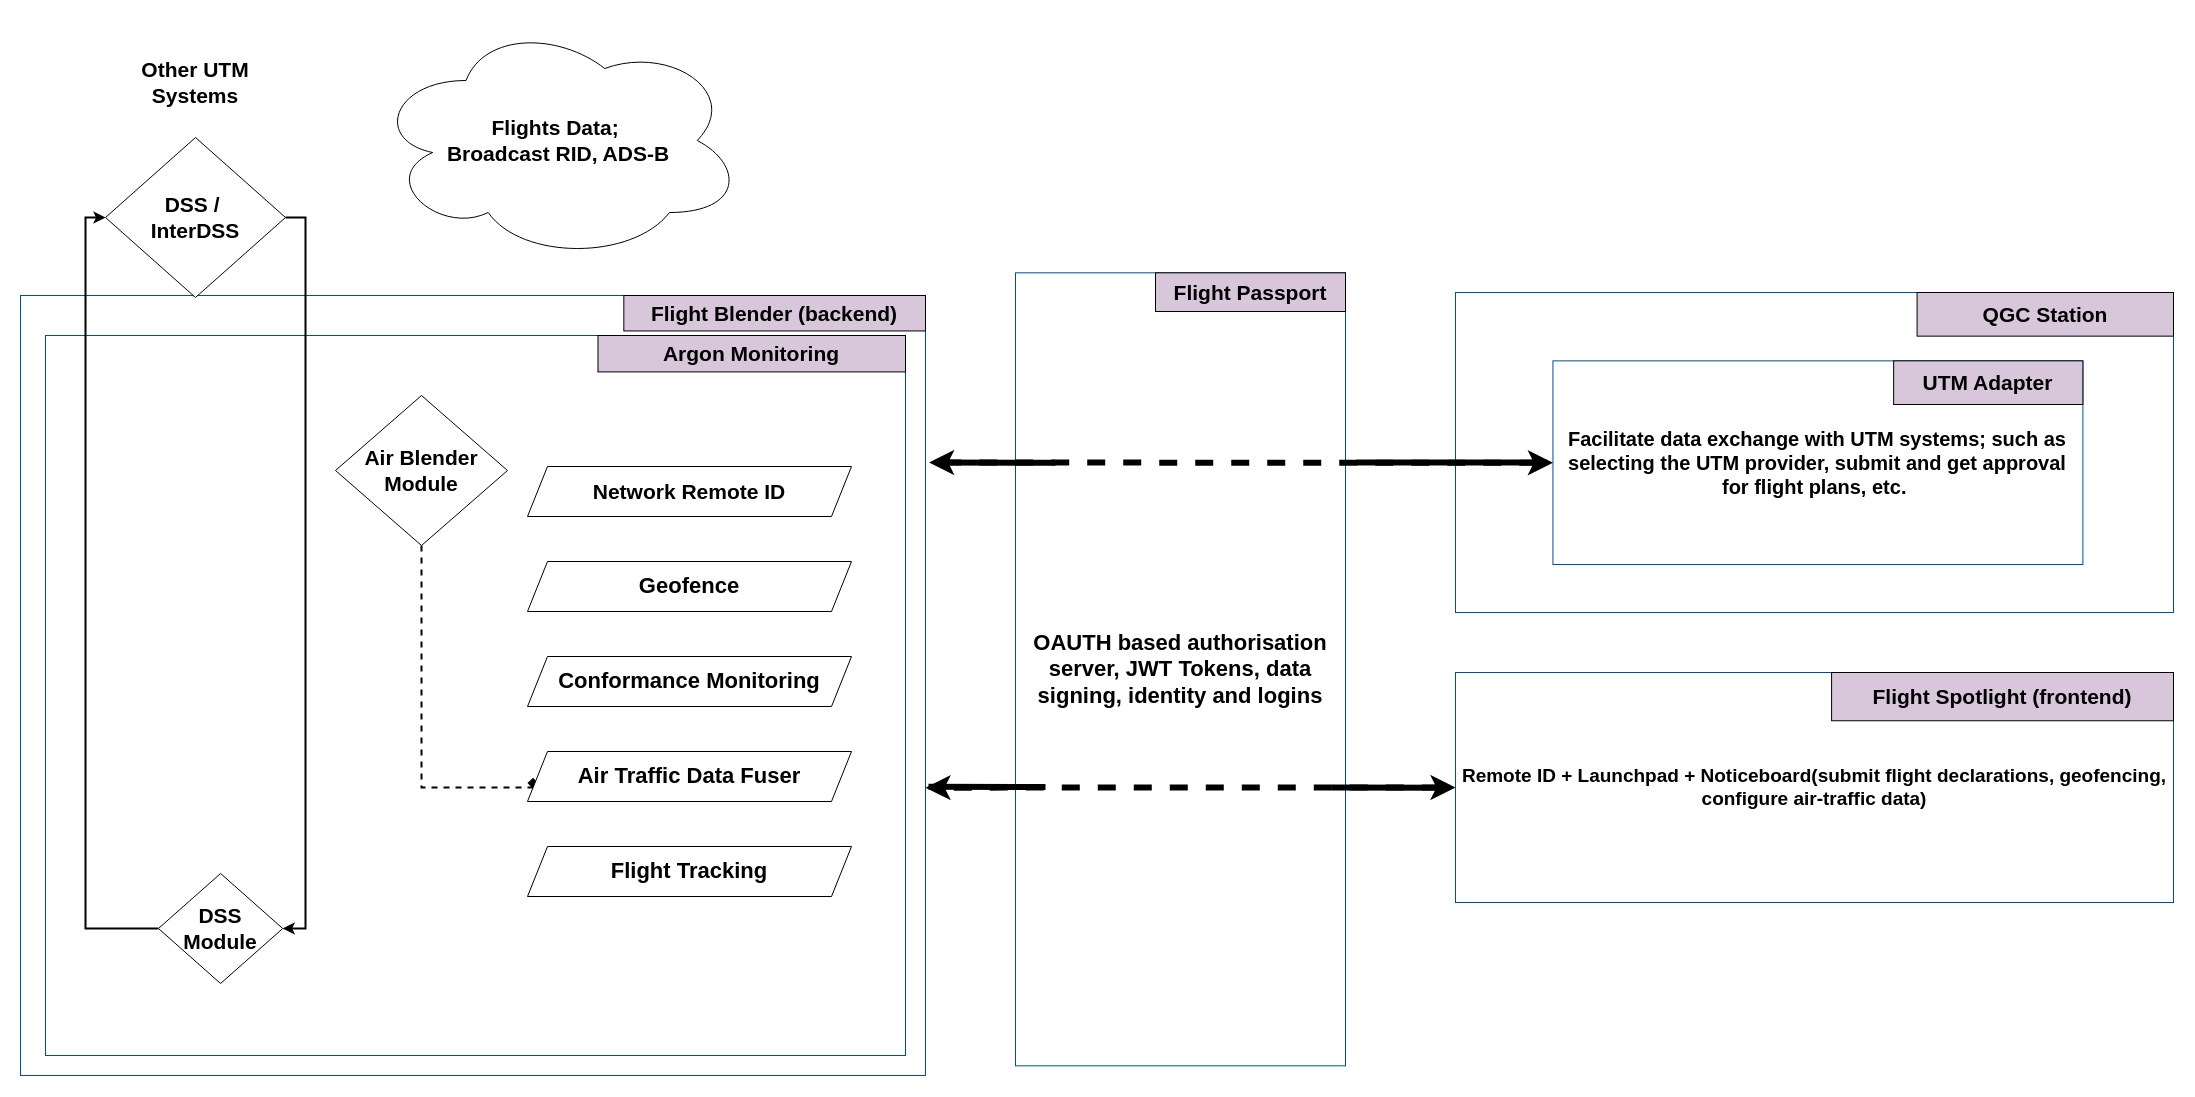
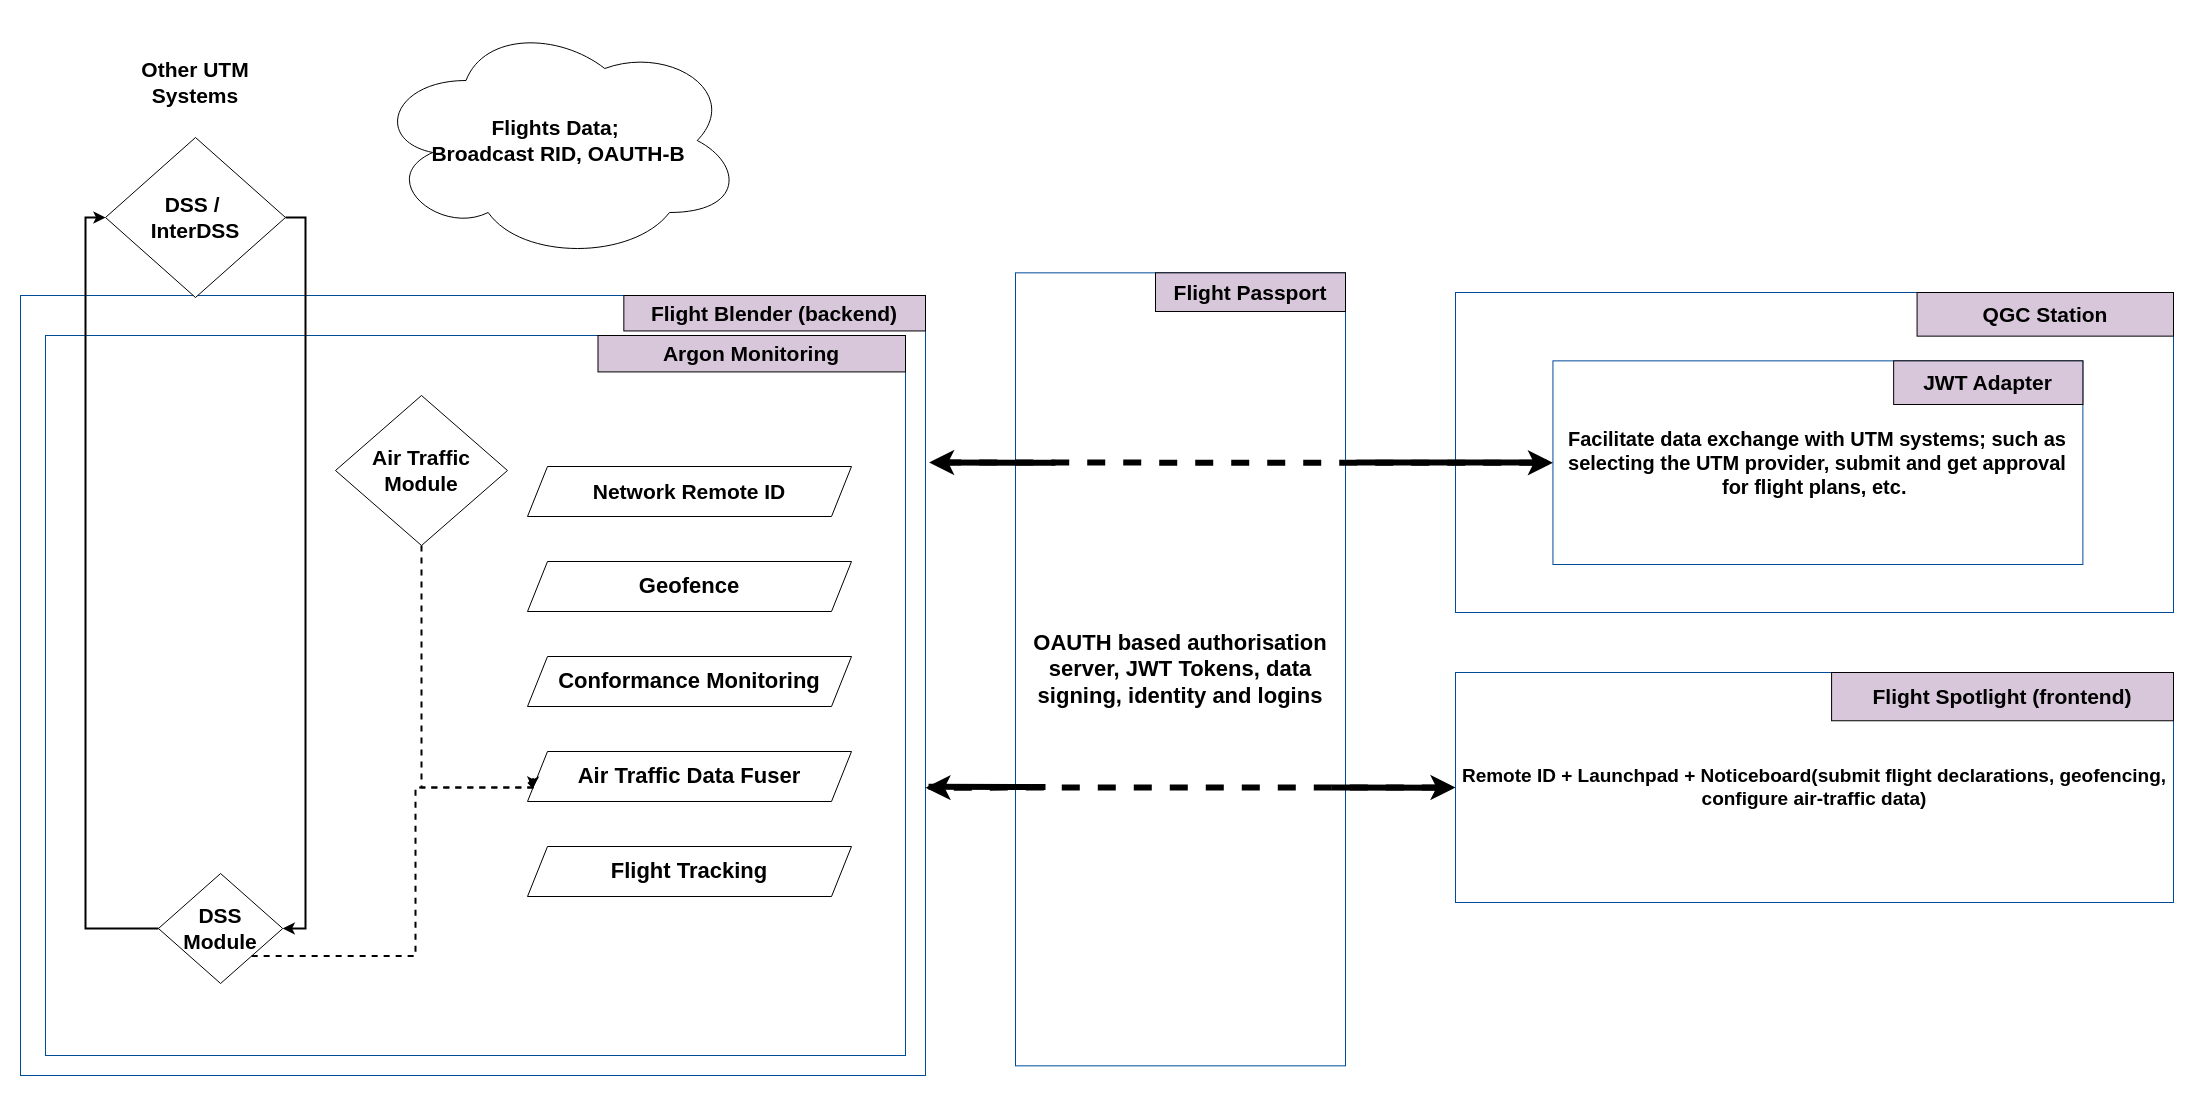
node "Flights Data; Broadcast RID, ADS-B": label "Flights Data; Broadcast RID, ADS-B" -> "Flights Data; Broadcast RID, OAUTH-B"
node "UTM Adapter": label "UTM Adapter" -> "JWT Adapter"
node "Air Blender Module": label "Air Blender Module" -> "Air Traffic Module"
edge "DSS Module" -> "Air Traffic Data Fuser": added
